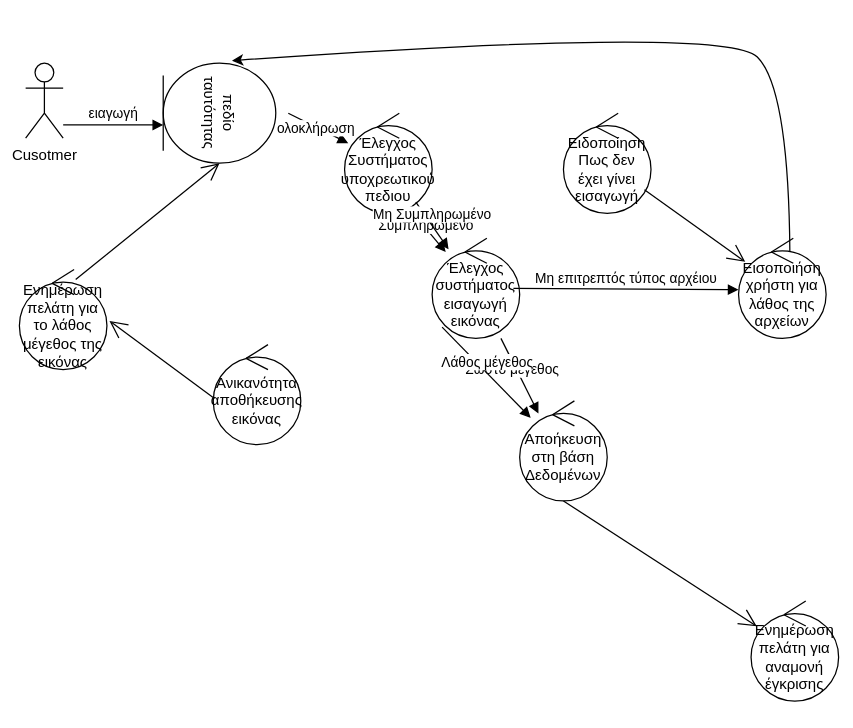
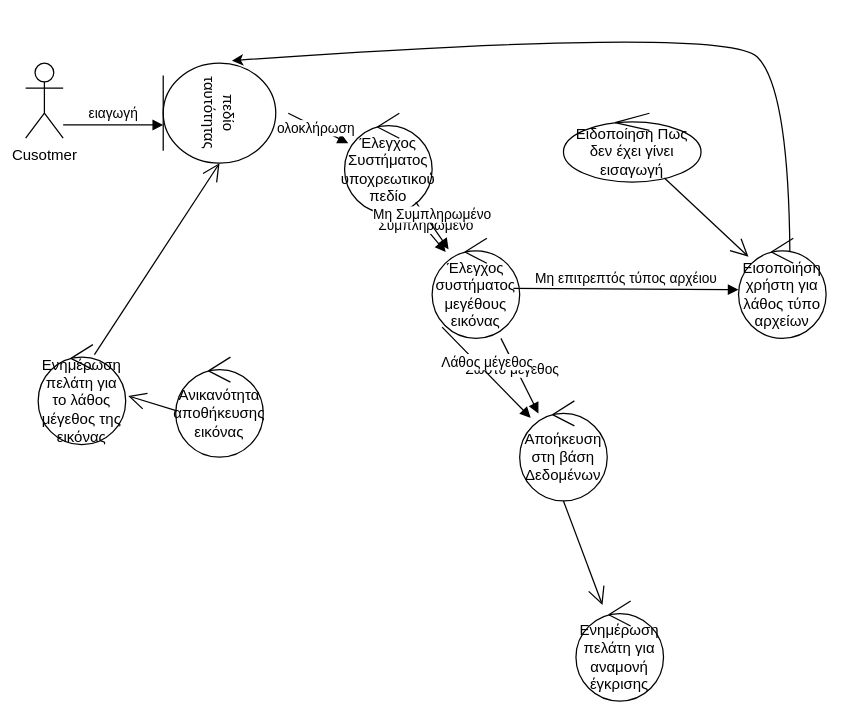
node "Ειδοποίηση Πως δεν έχει γίνει εισαγωγή": size 88x100 -> 138x69
node "Έλεγχος Συστήματος υποχρεωτικού πεδιου": label "Έλεγχος Συστήματος υποχρεωτικού πεδιου" -> "Έλεγχος Συστήματος υποχρεωτικού πεδίο"
node "Έλεγχος συστήματος εισαγωγή εικόνας": label "Έλεγχος συστήματος εισαγωγή εικόνας" -> "Έλεγχος συστήματος μεγέθους εικόνας"
node "Εισοποιήση χρήστη για λάθος της αρχείων": label "Εισοποιήση χρήστη για λάθος της αρχείων" -> "Εισοποιήση χρήστη για λάθος τύπο αρχείων"
node "Ενημέρωση πελάτη για το λάθος μέγεθος της εικόνας": moved (63, 319) -> (82, 394)
node "Ανικανότητα αποθήκευσης εικόνας": moved (257, 394) -> (219, 407)
node "Ενημέρωση πελάτη για αναμονή έγκρισης": moved (794, 651) -> (619, 651)
